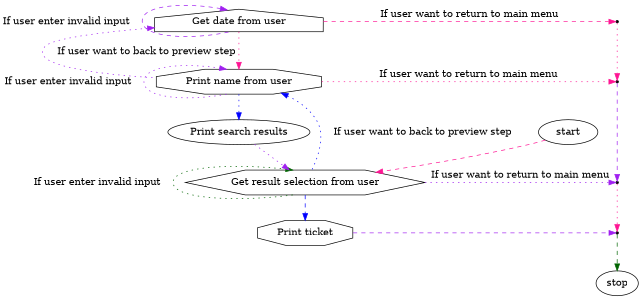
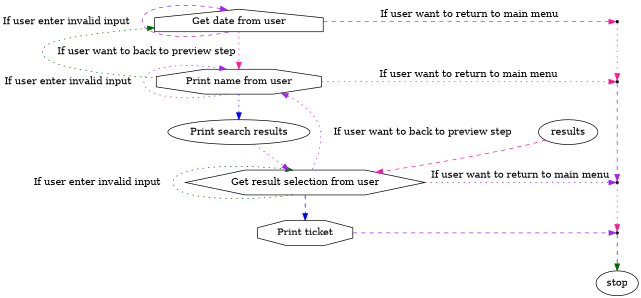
edge "Print name from user" -> "Get date from user": color purple -> darkgreen
edge "Get result selection from user" -> "Print name from user": color blue -> purple
node "start": label "start" -> "results"
